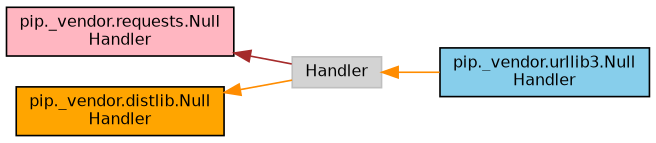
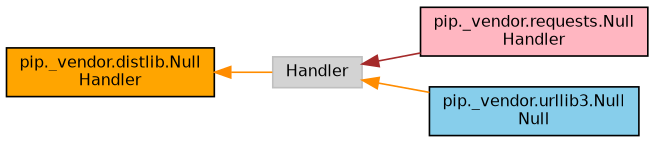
edge "Handler" -> "pip._vendor.requests.Null Handler": reversed
node "pip._vendor.urllib3.Null Handler": label "pip._vendor.urllib3.Null Handler" -> "pip._vendor.urllib3.Null Null"
